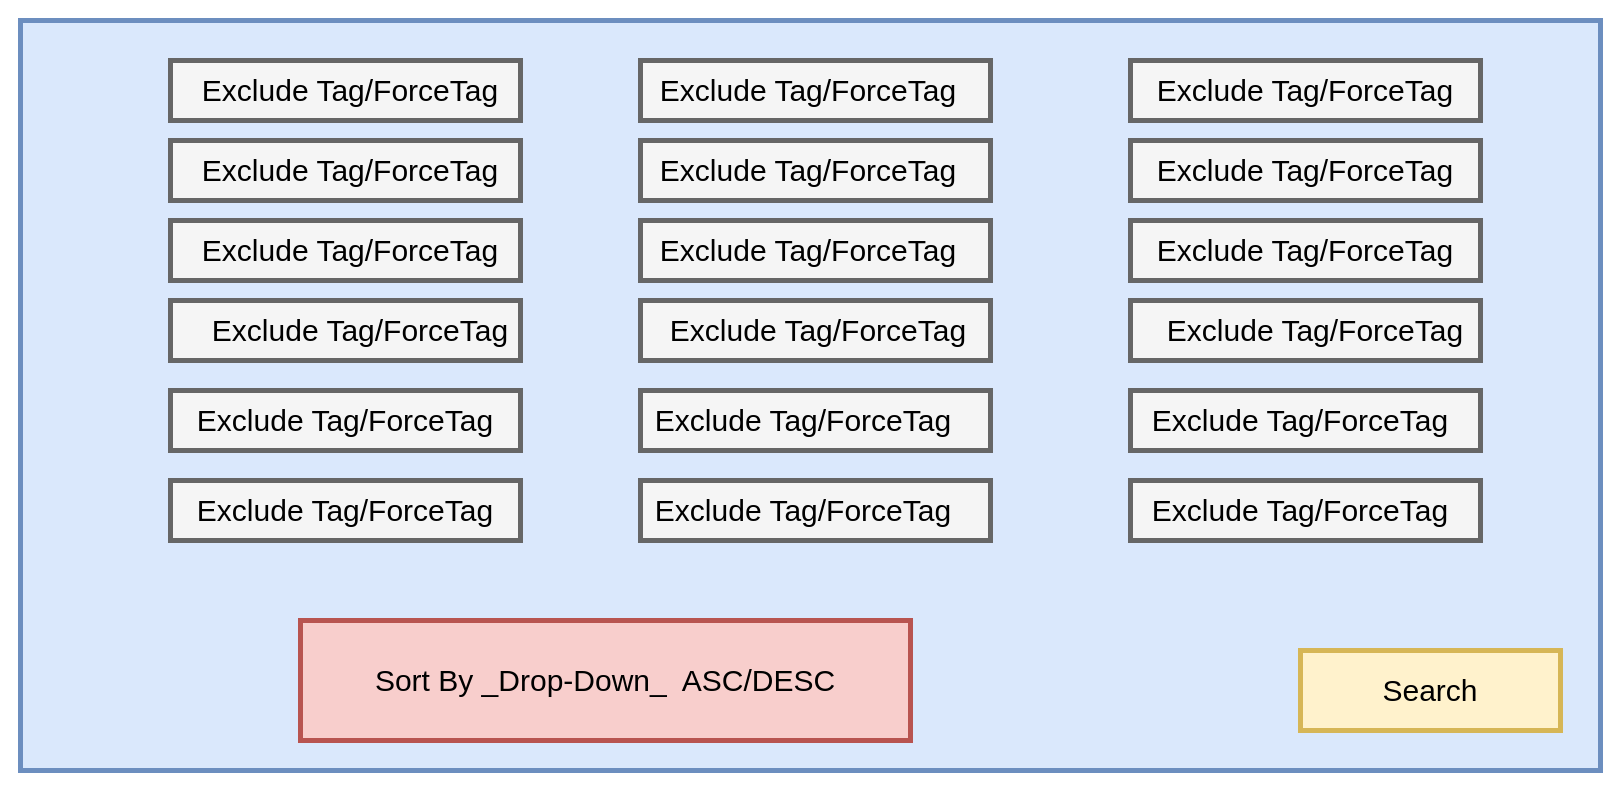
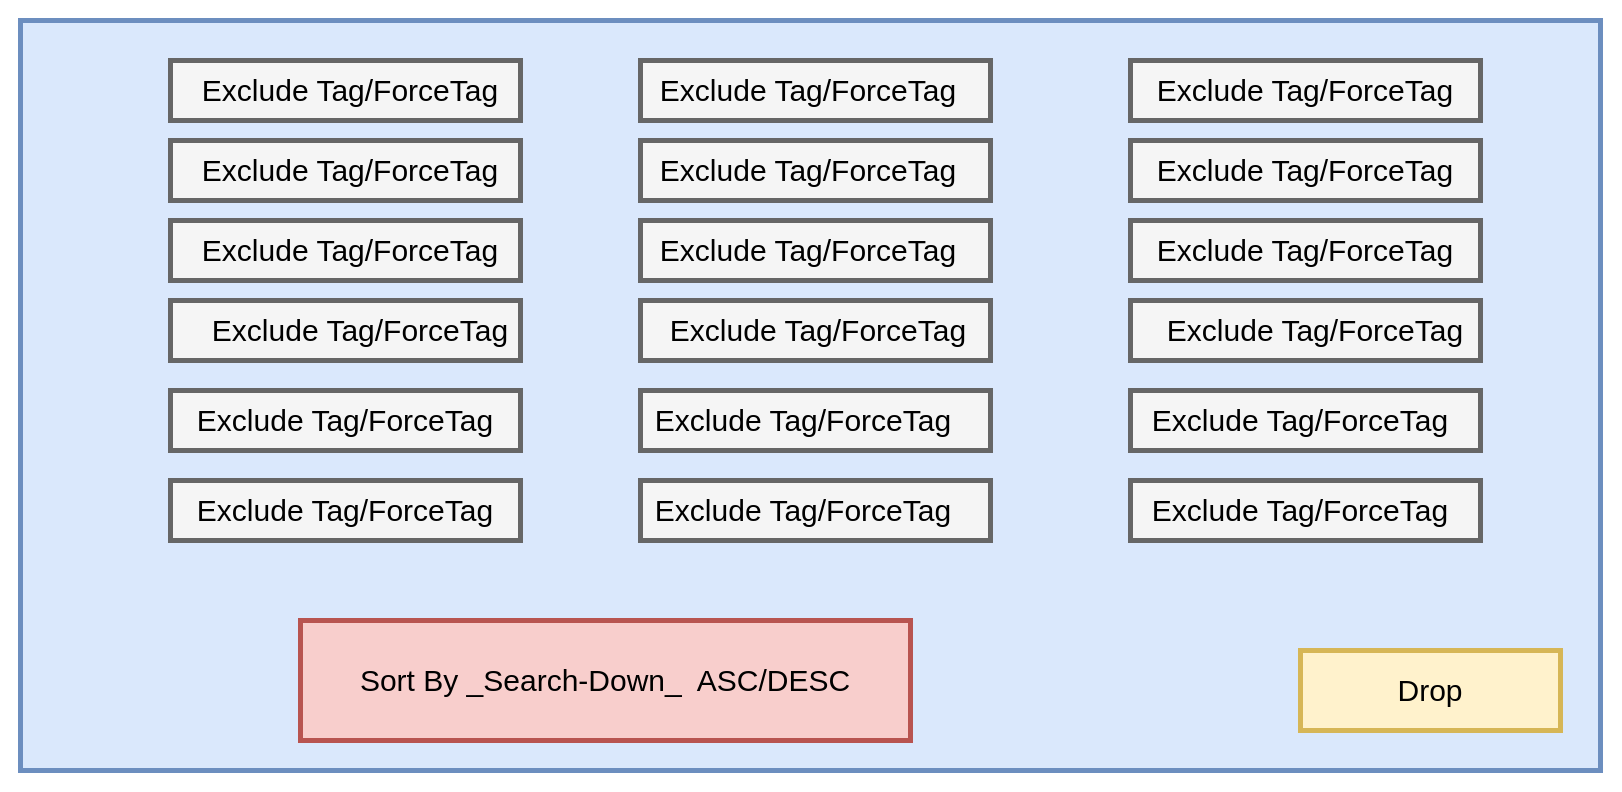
node "Sort By _Drop-Down_ ASC/DESC": label "Sort By _Drop-Down_ ASC/DESC" -> "Sort By _Search-Down_ ASC/DESC"
node "Search": label "Search" -> "Drop"
